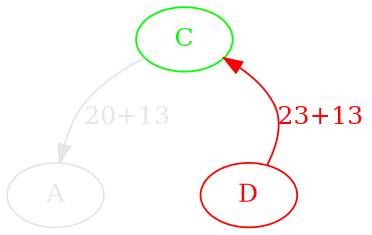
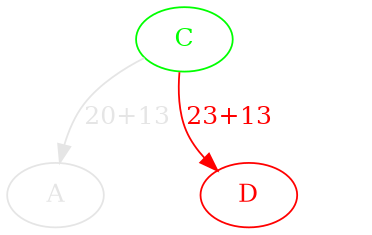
edge "D" -> "C": reversed
